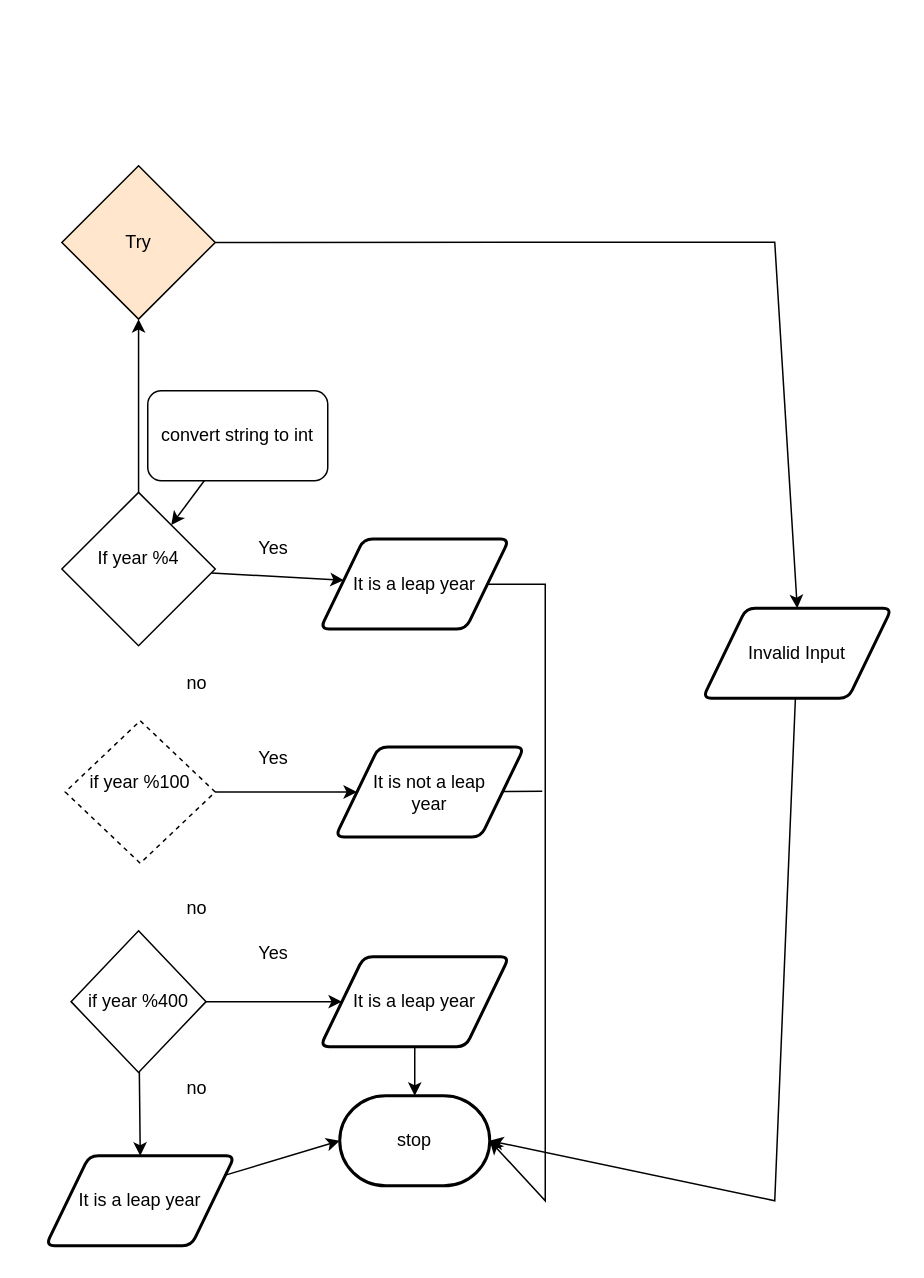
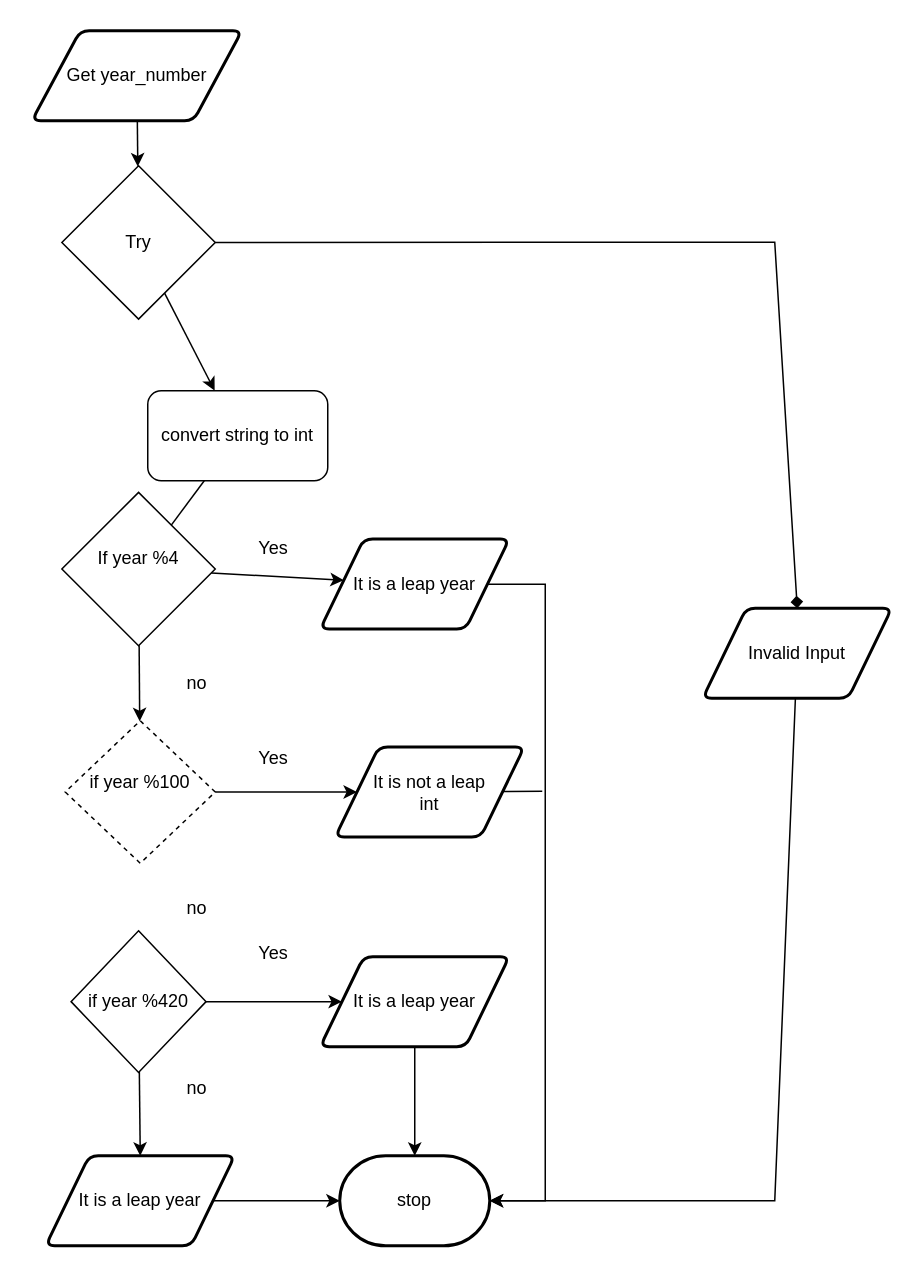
node "Get year_number": added
edge "Get year_number" -> "Try": added
node "Try": fillcolor #ffe6cc -> #ffffff
edge "Try" -> "convert string to int": added
edge "If year %4" -> "Try": now "If year %4" -> "if year %100"
edge "convert string to int" -> "If year %4": arrowhead classic -> none
edge "Try" -> "Invalid Input": arrowhead classic -> diamond
node "It is not a leap year": label "It is not a leap year" -> "It is not a leap int"
node "if year %400": label "if year %400" -> "if year %420"
node "stop": moved (415, 1141) -> (415, 1201)
